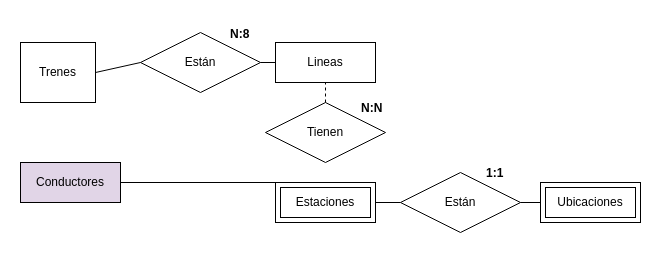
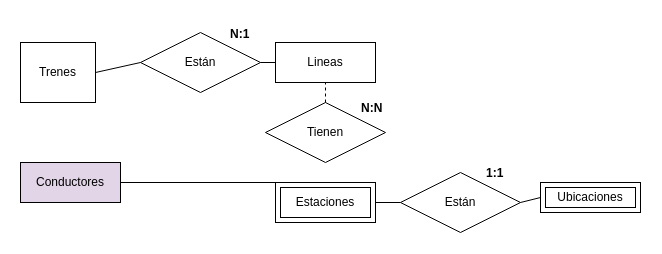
node "N:8": label "N:8" -> "N:1"
node "Ubicaciones": size 100x40 -> 100x30
